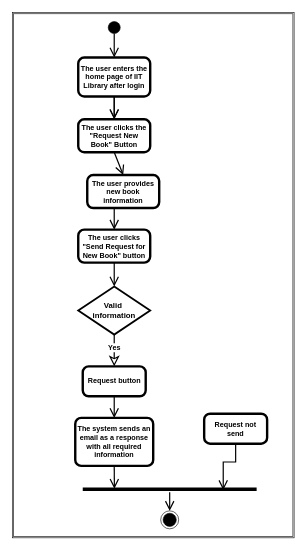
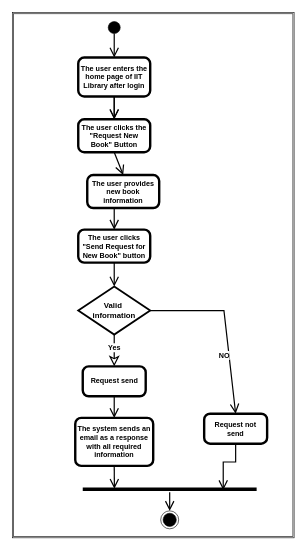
edge "Valid information" -> "Request not send": added, label "NO"
node "Request button": label "Request button" -> "Request send"
